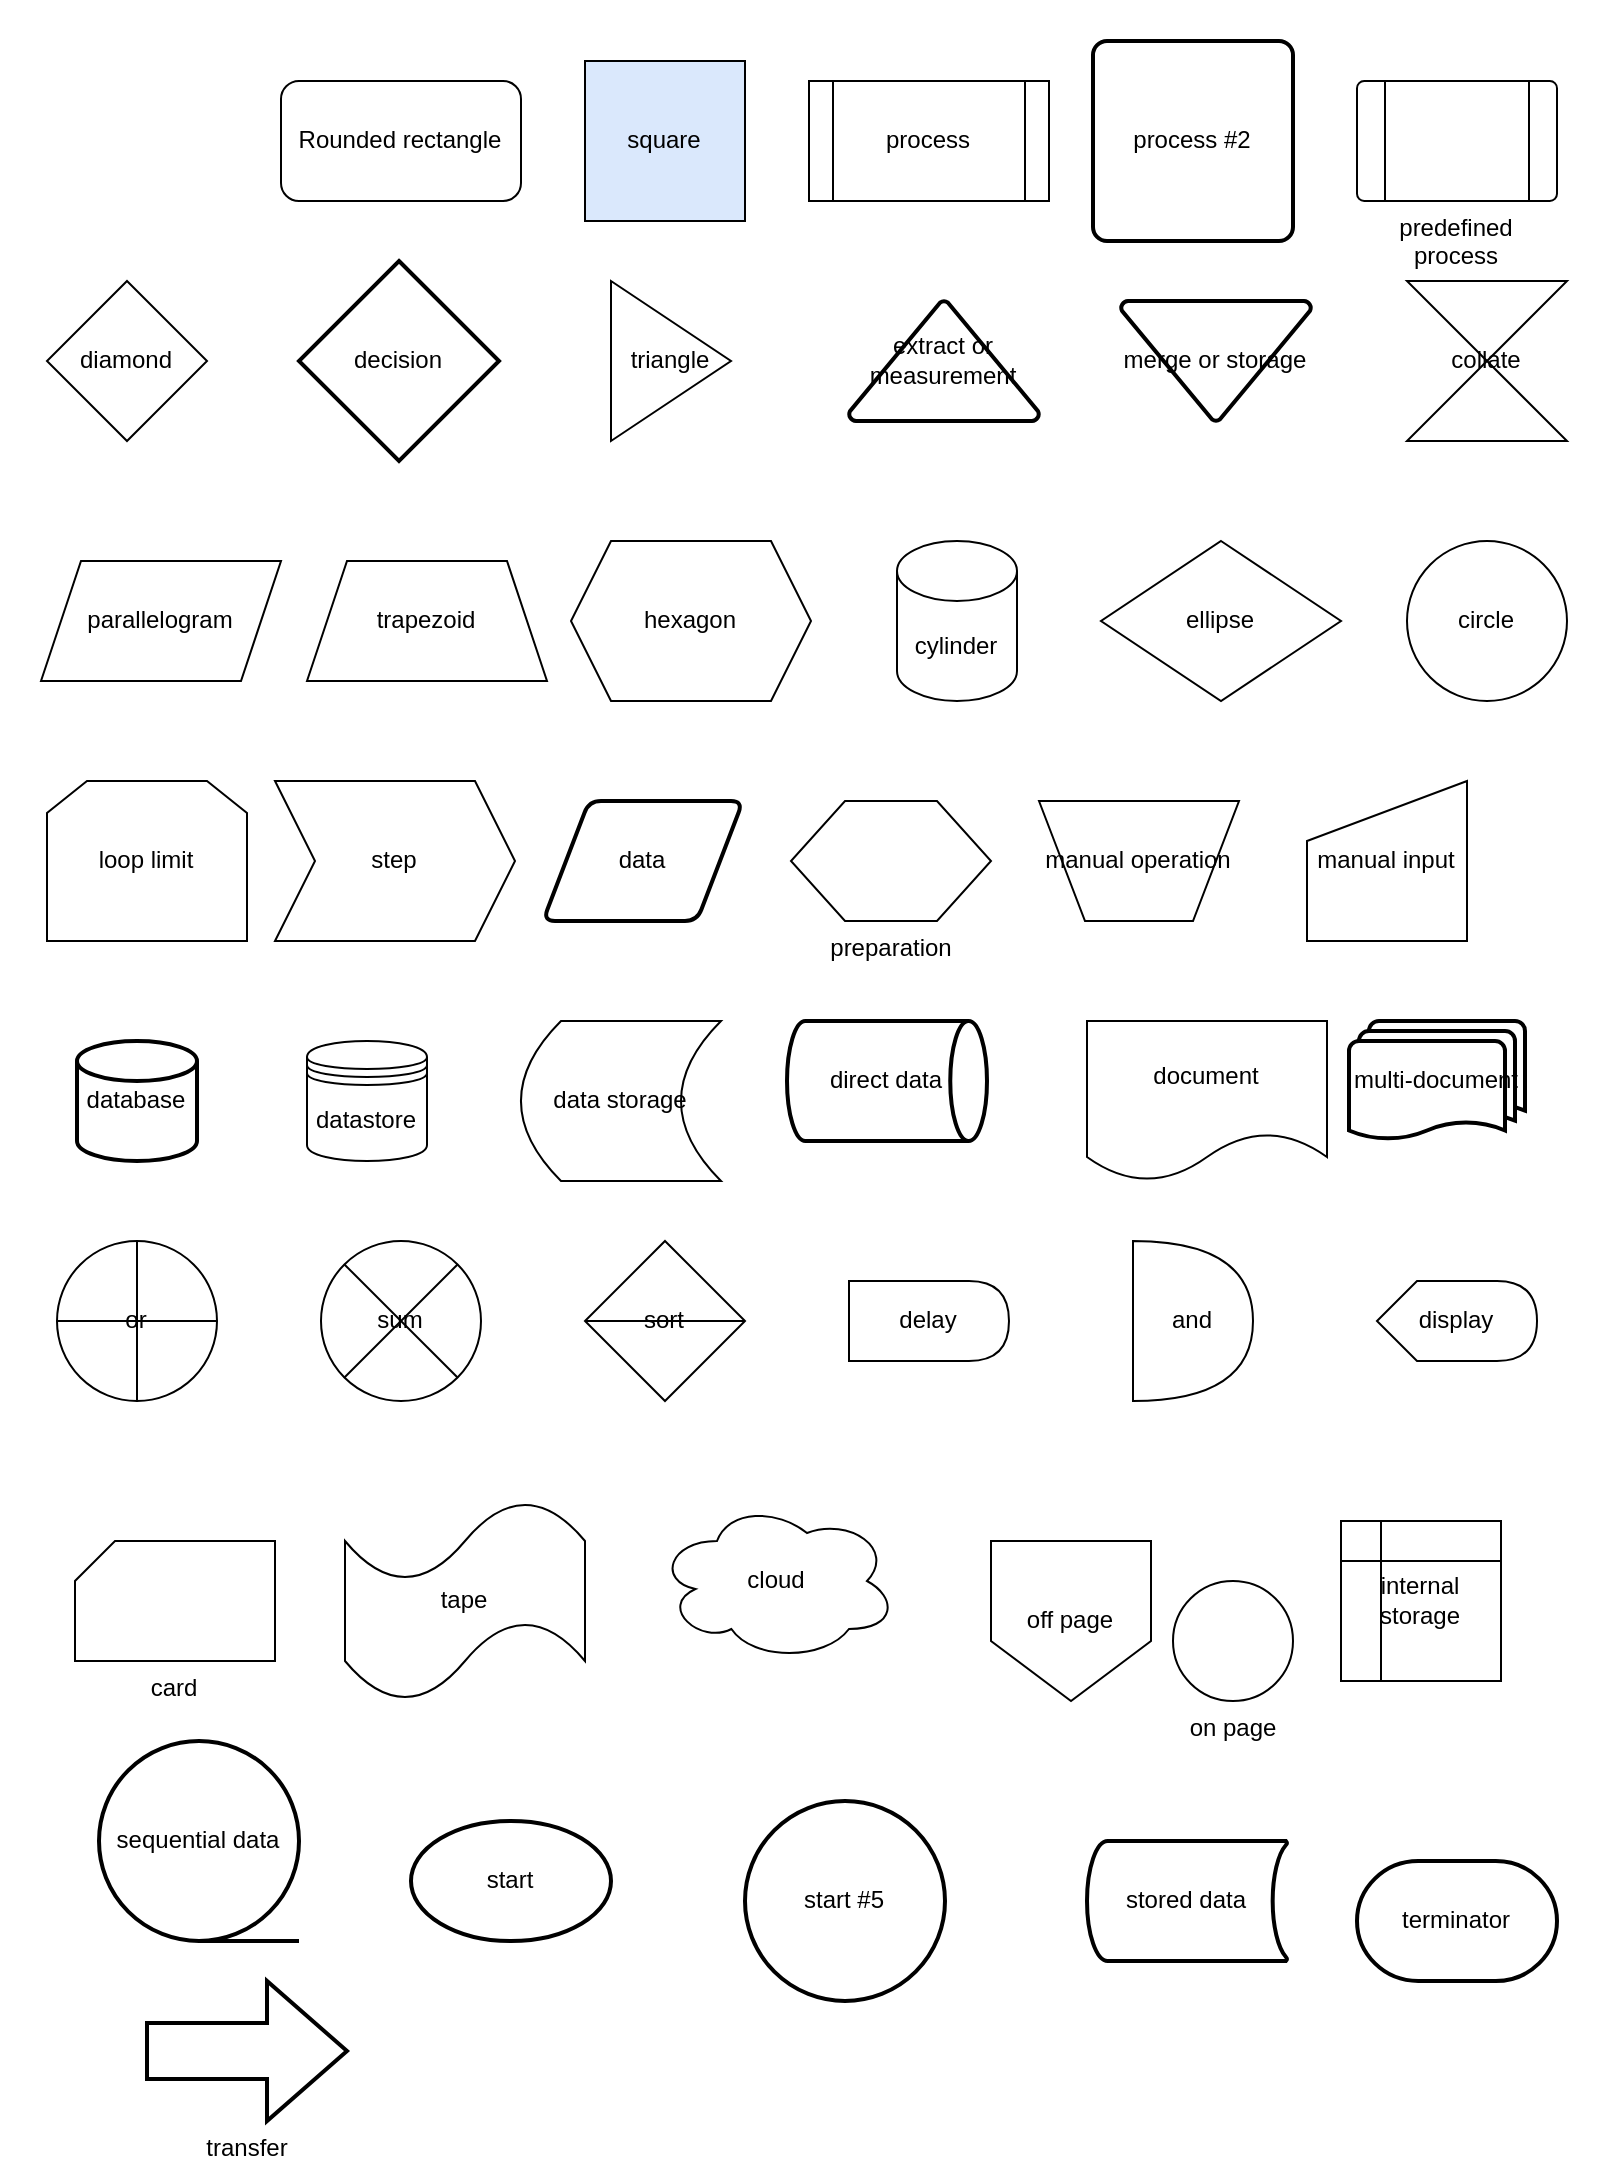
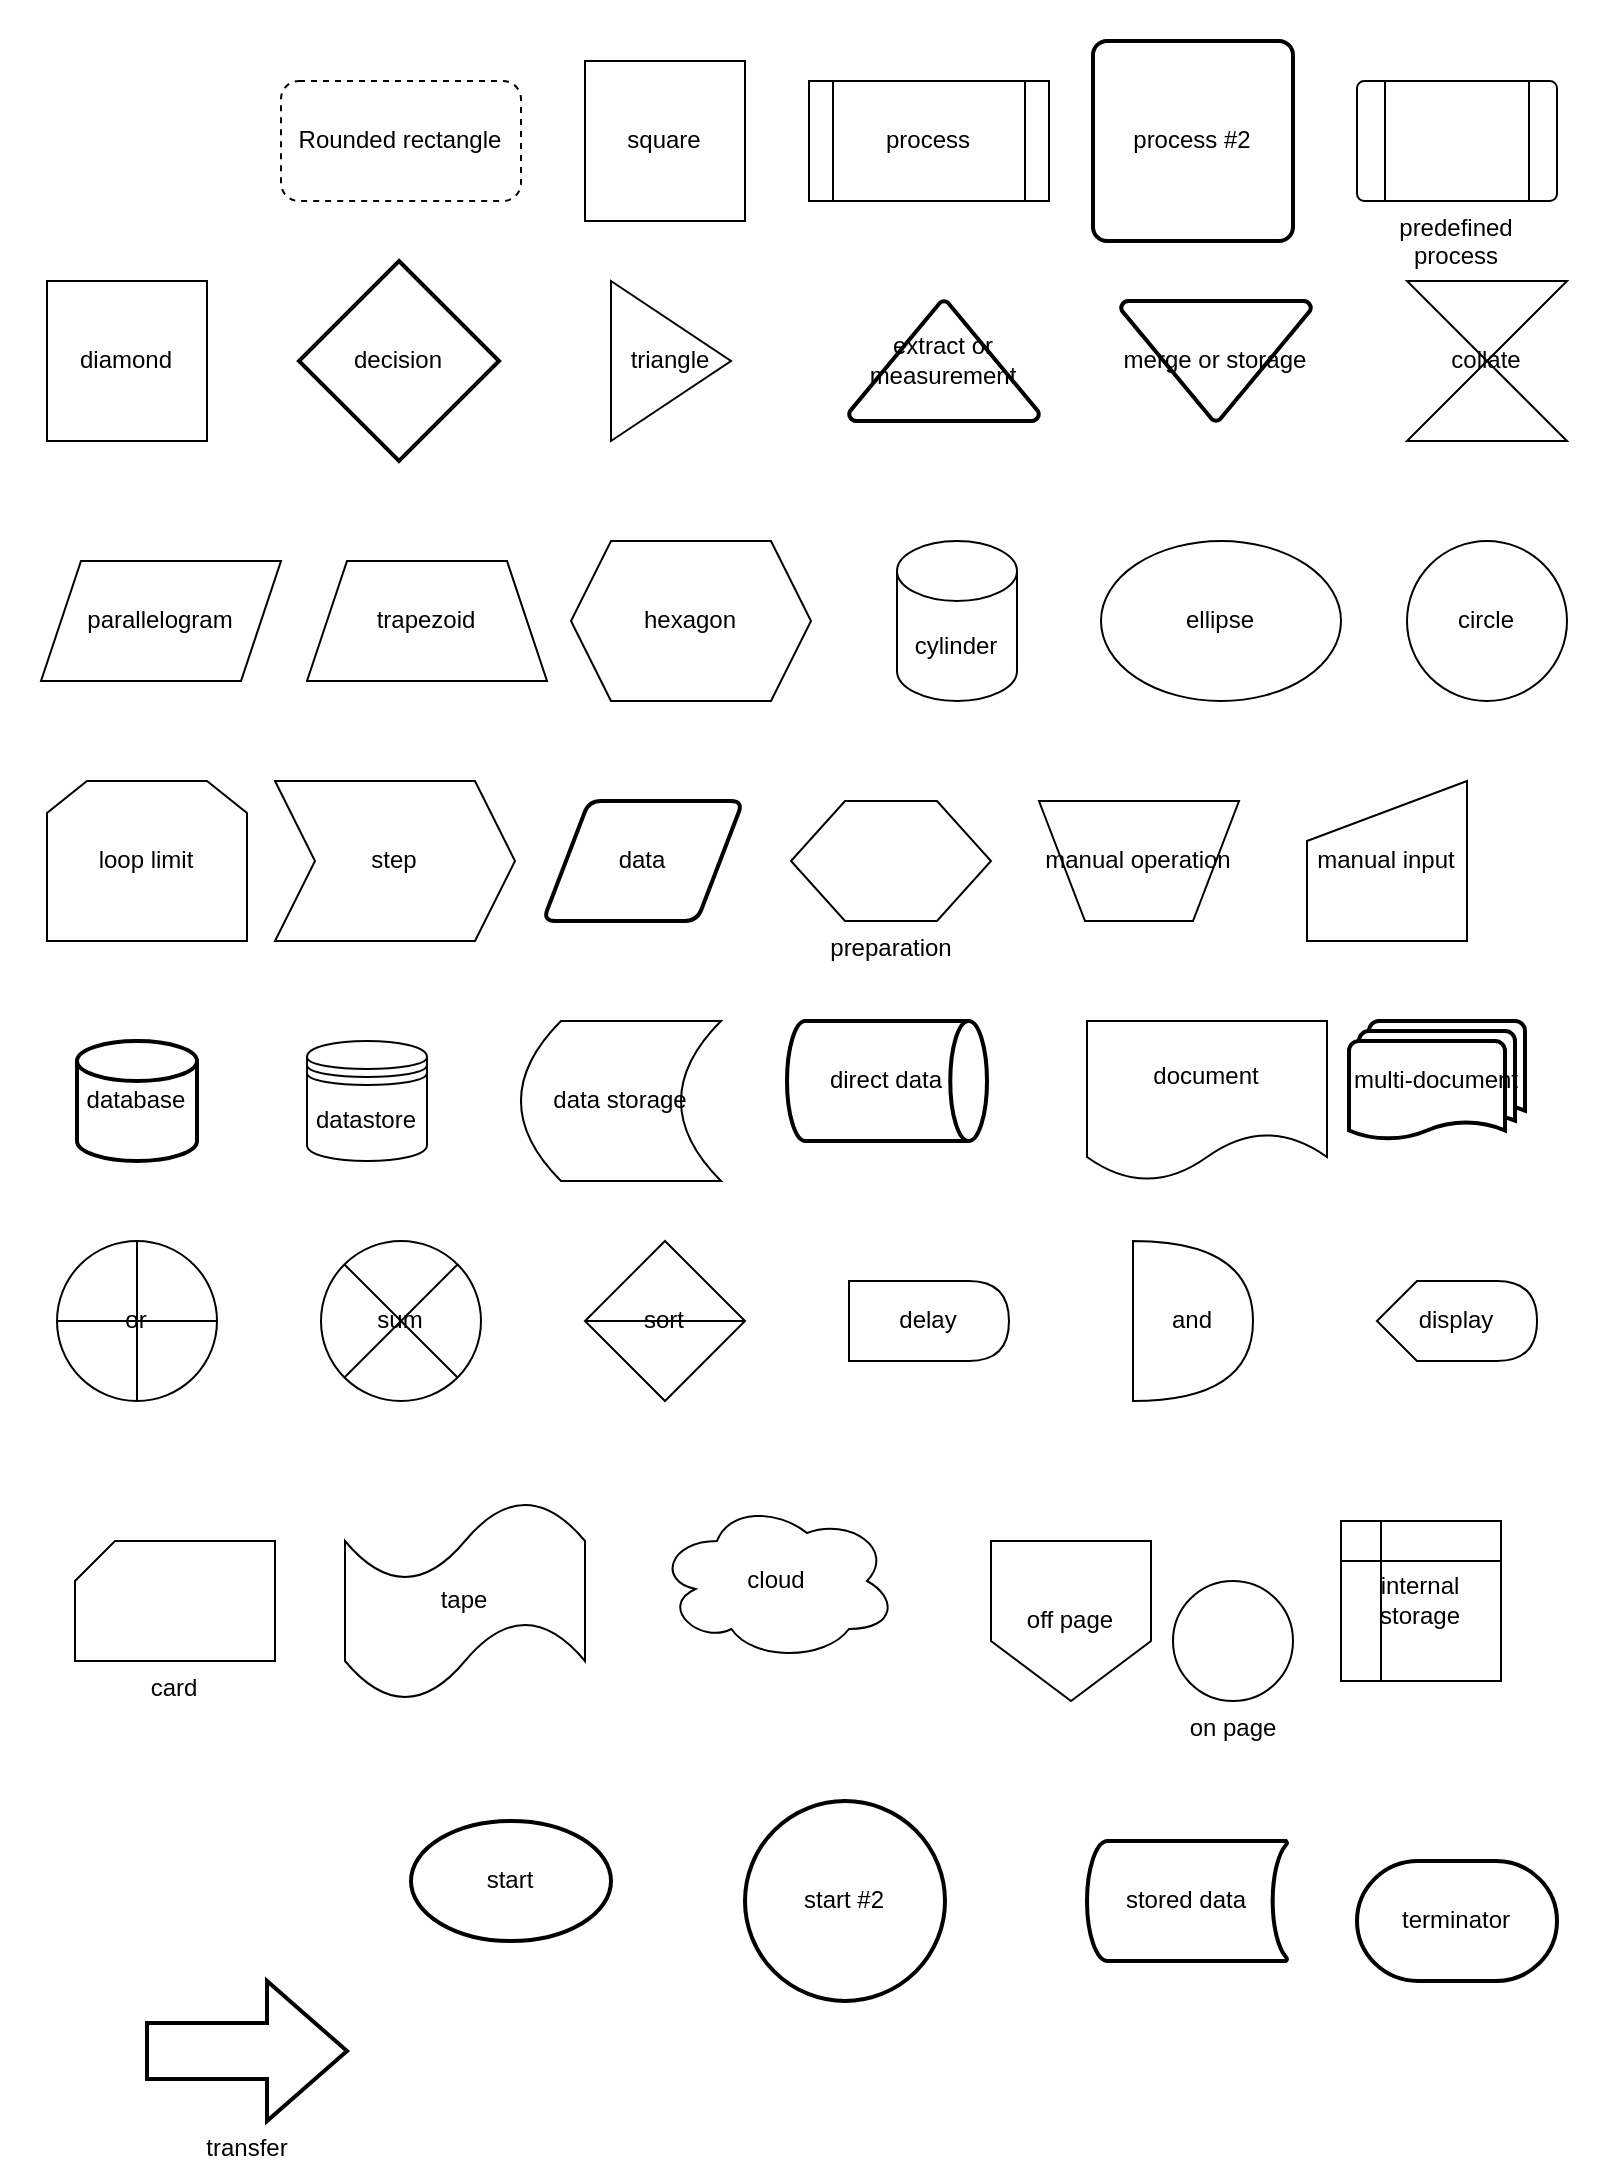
node "Rounded rectangle": style solid -> dashed
node "square": fillcolor #dae8fc -> #ffffff
node "diamond": shape diamond -> rectangle
node "ellipse": shape diamond -> ellipse
node "sequential data": removed
node "start #5": label "start #5" -> "start #2"
